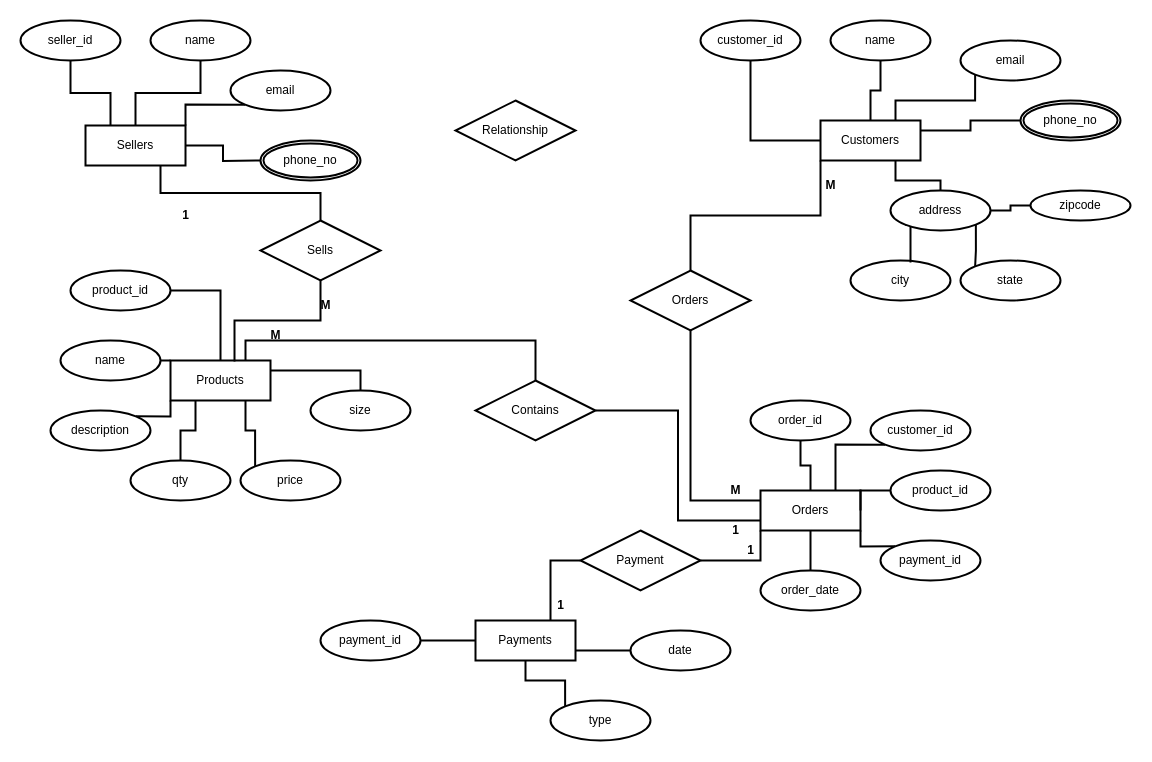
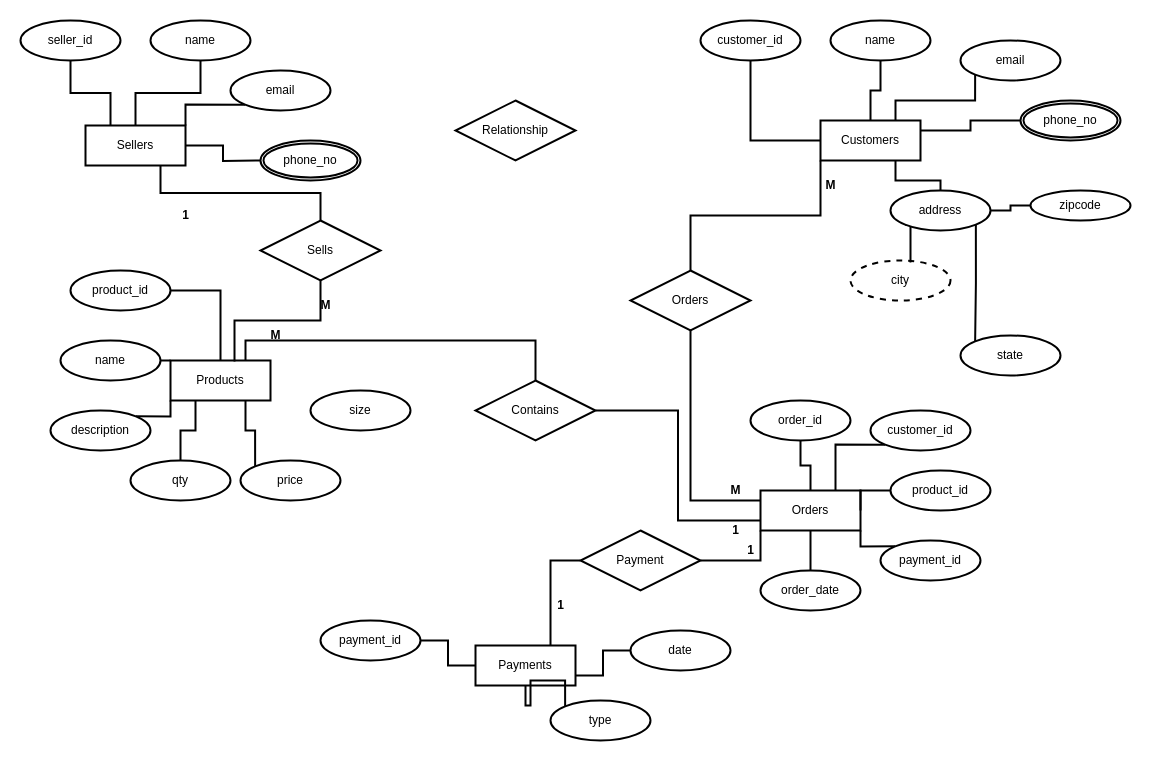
node "city": style solid -> dashed
node "state": moved (1011, 281) -> (1011, 356)
edge "Products" -- "size": removed
node "Payments": moved (526, 641) -> (526, 666)
